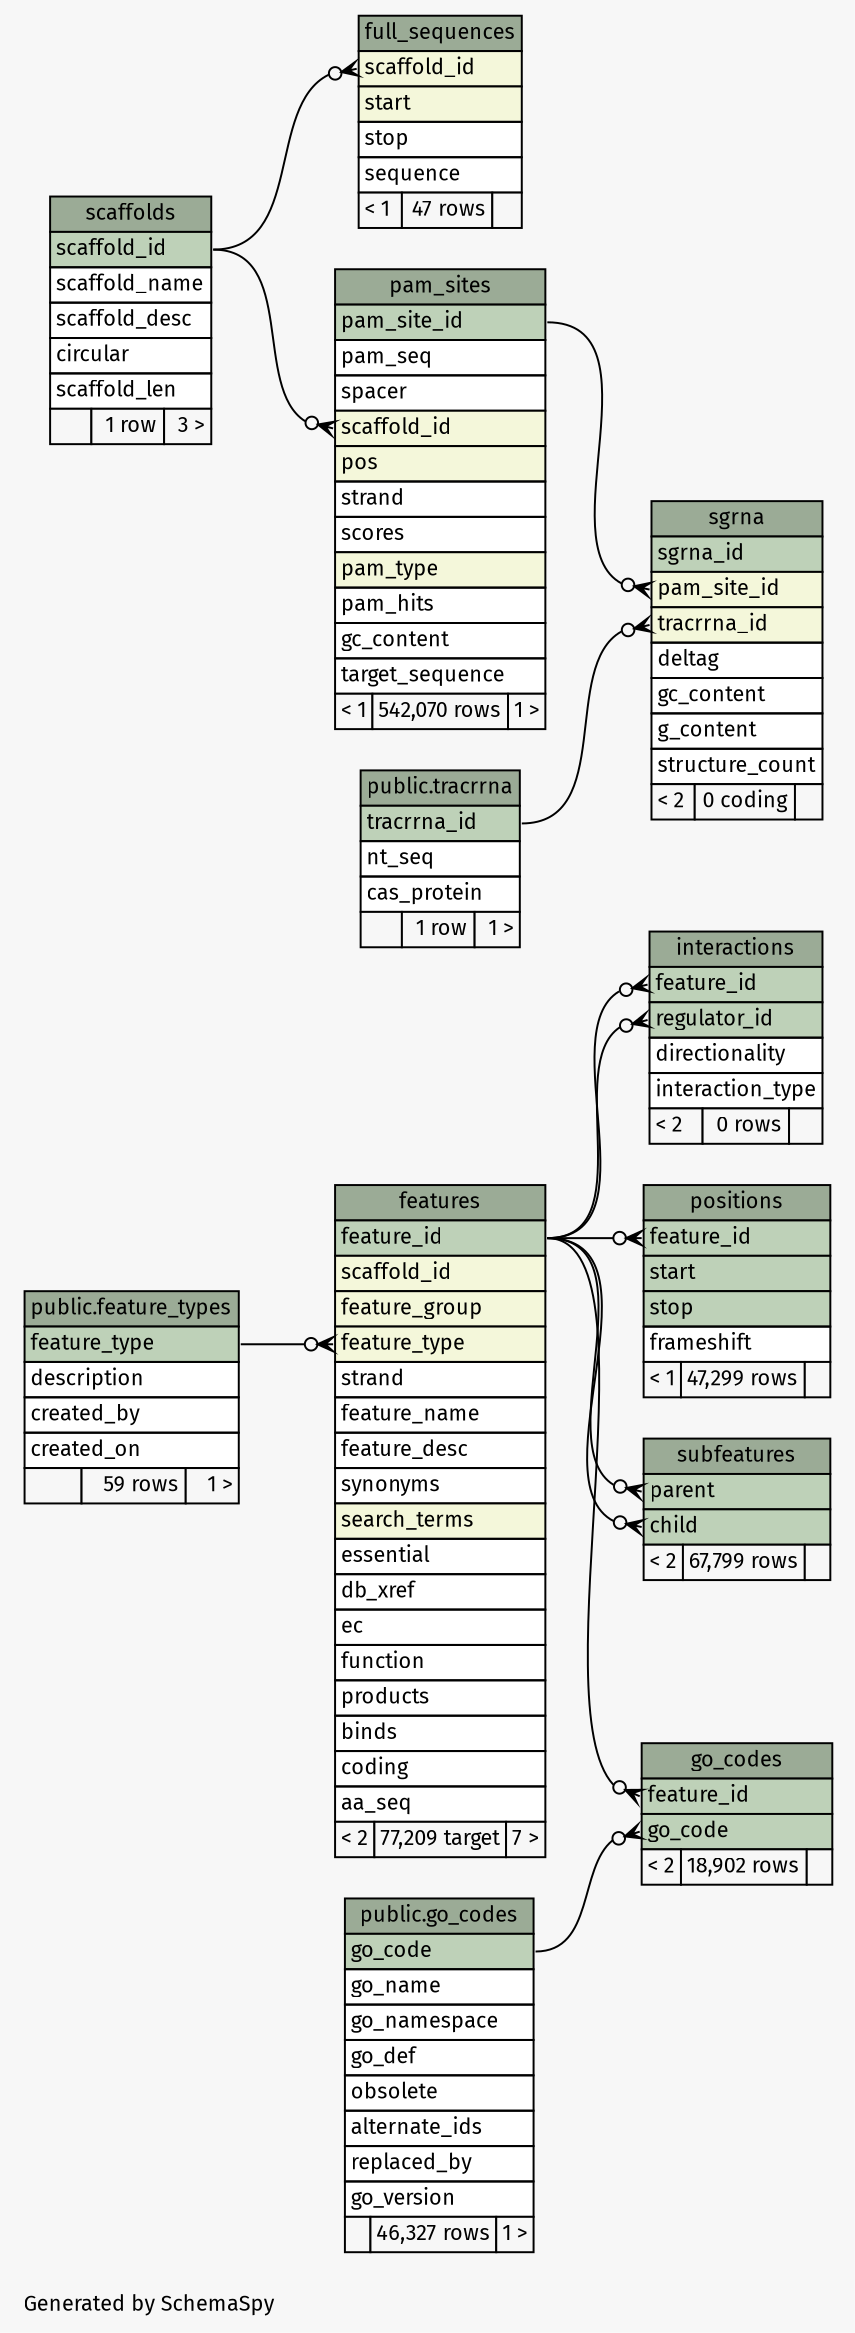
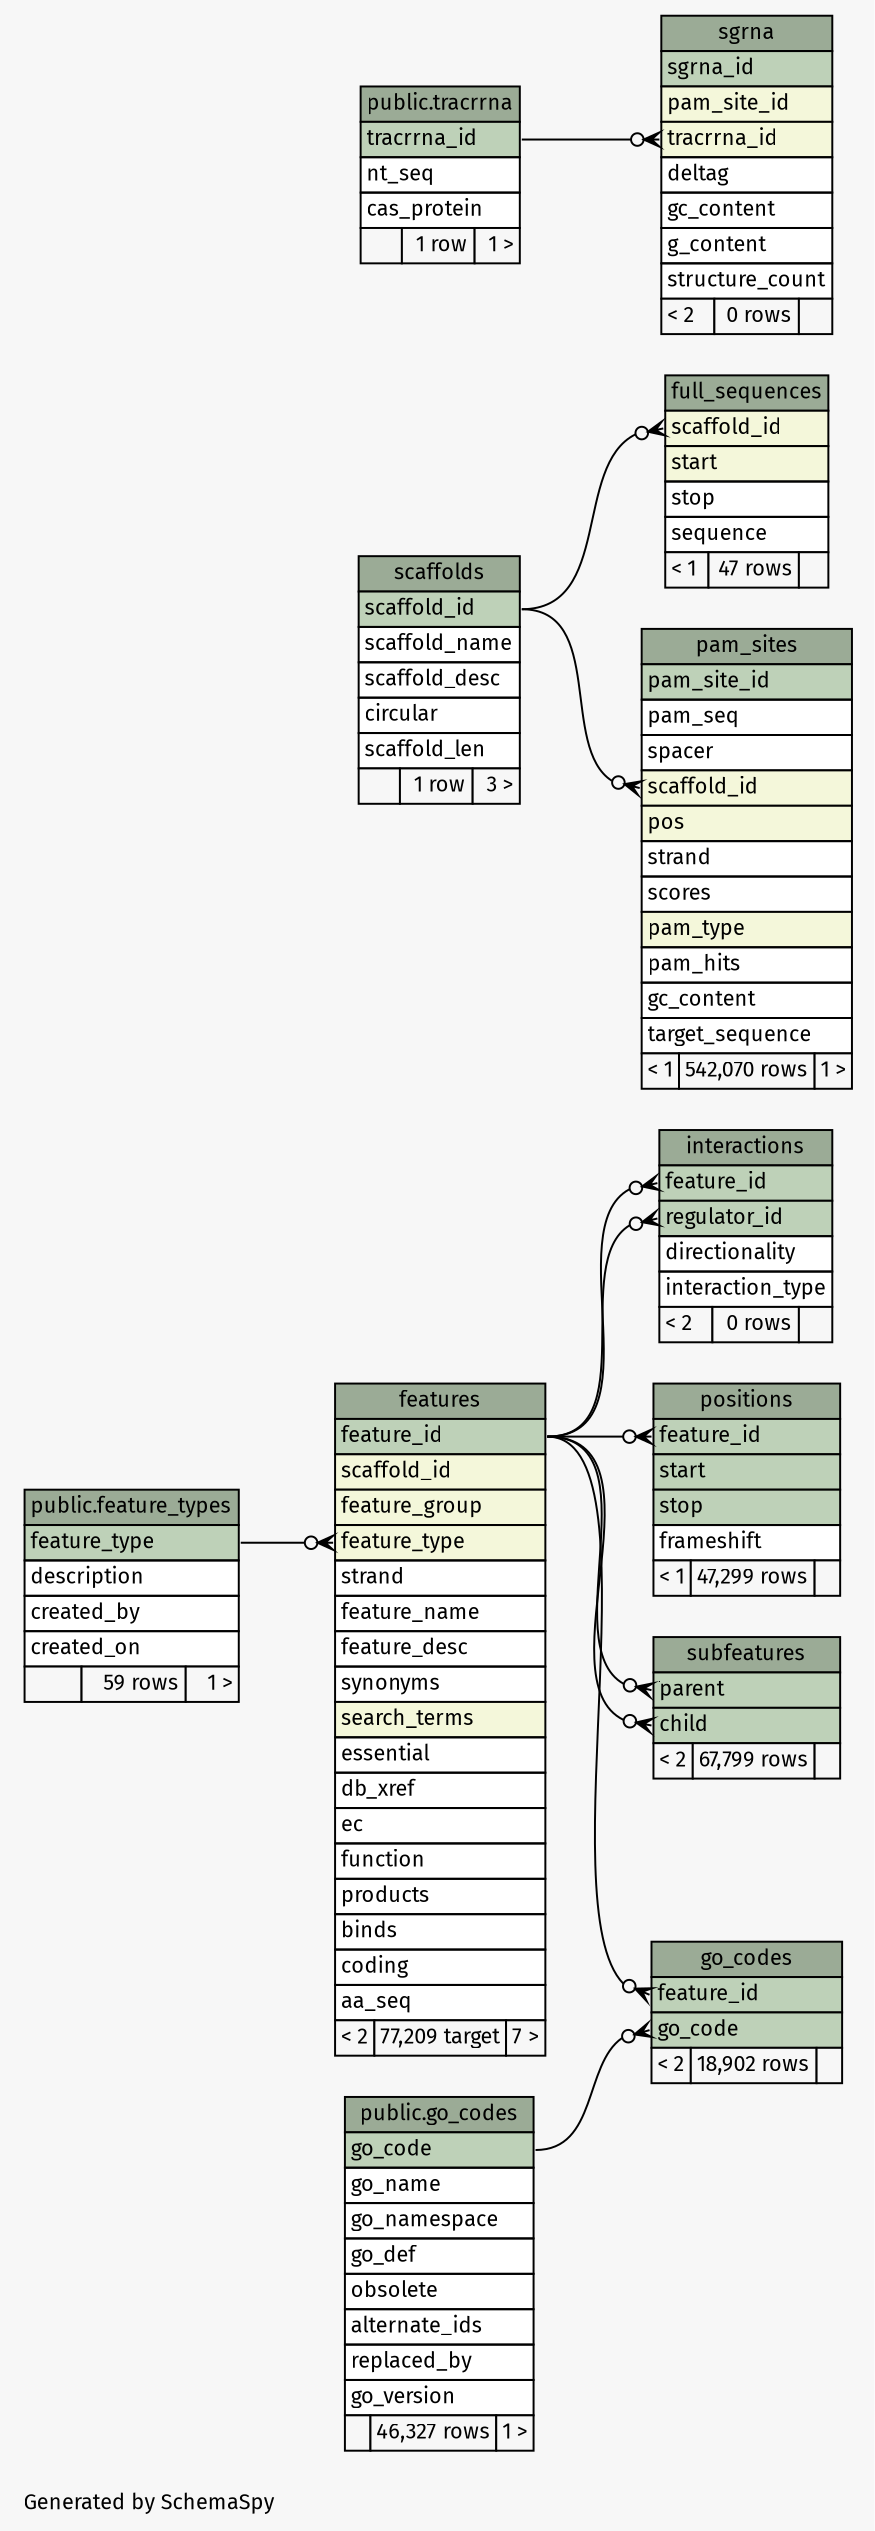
edge "pam_sites" -> "sgrna": removed
node "sgrna": text "0 coding" -> "0 rows"
